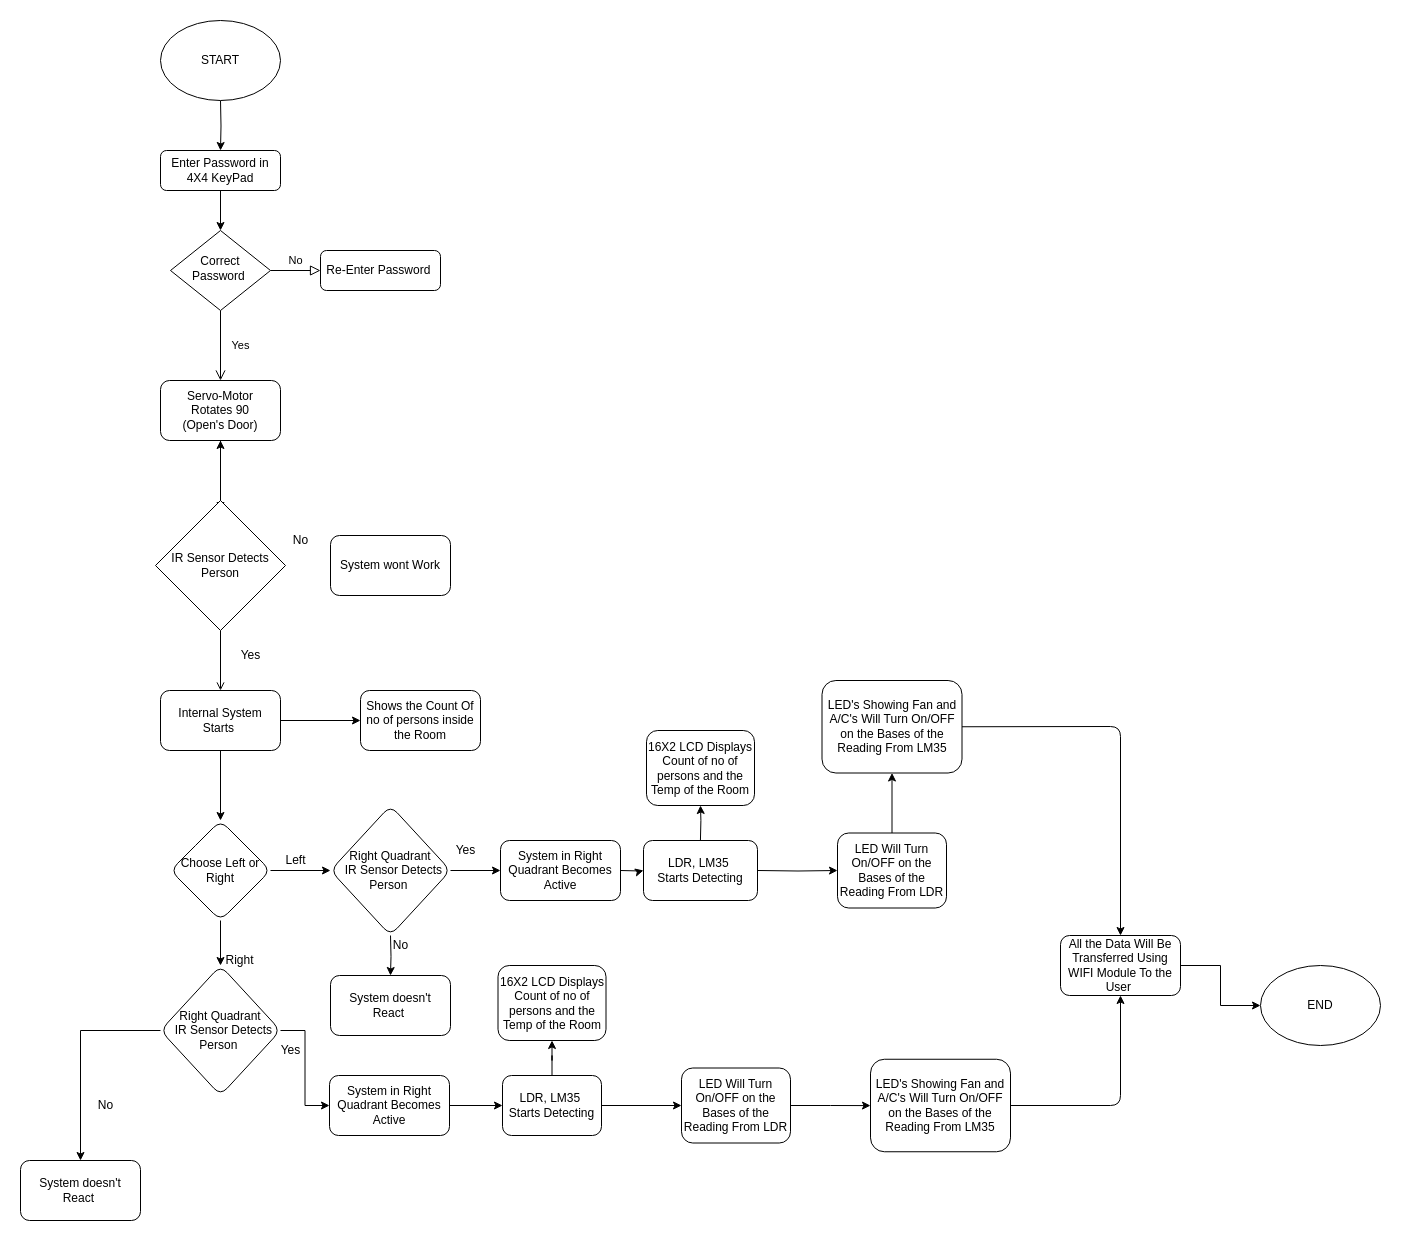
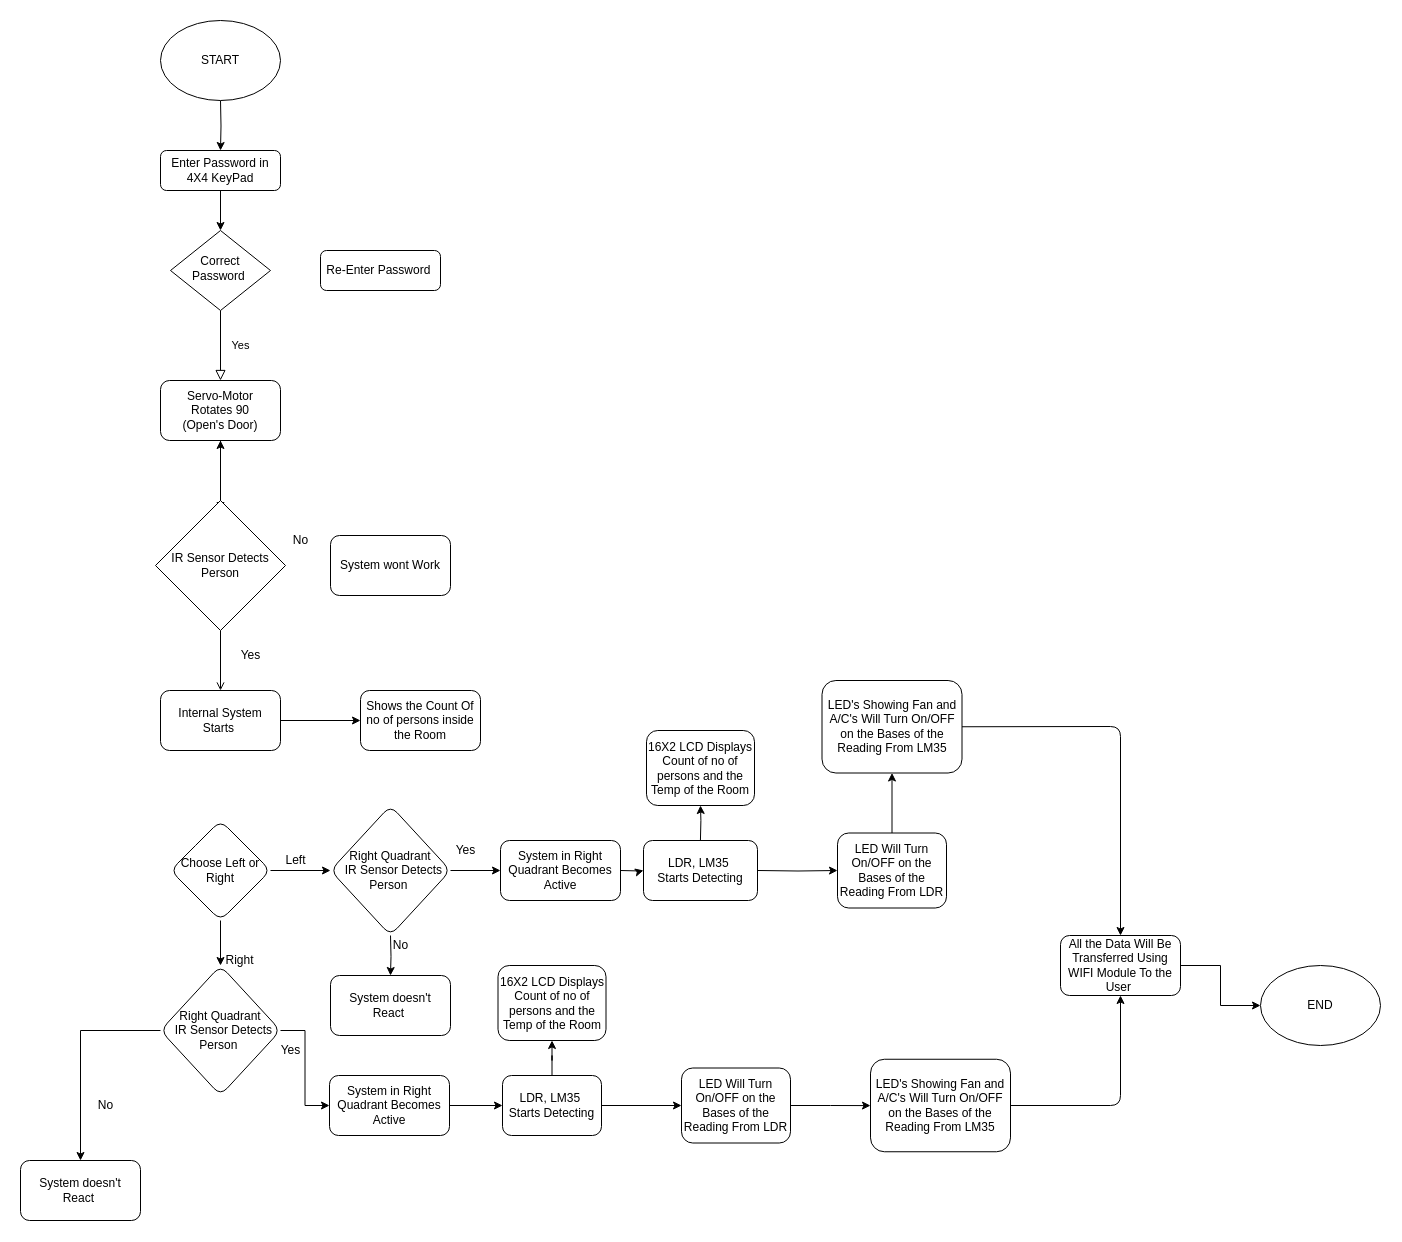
edge "Correct Password" -> "Re-Enter Password": removed, label "No"
edge "Correct Password" -> "Servo-Motor Rotates 90 (Open's Door)": arrowhead open -> block
edge "Internal System Starts" -> "Choose Left or Right": removed
